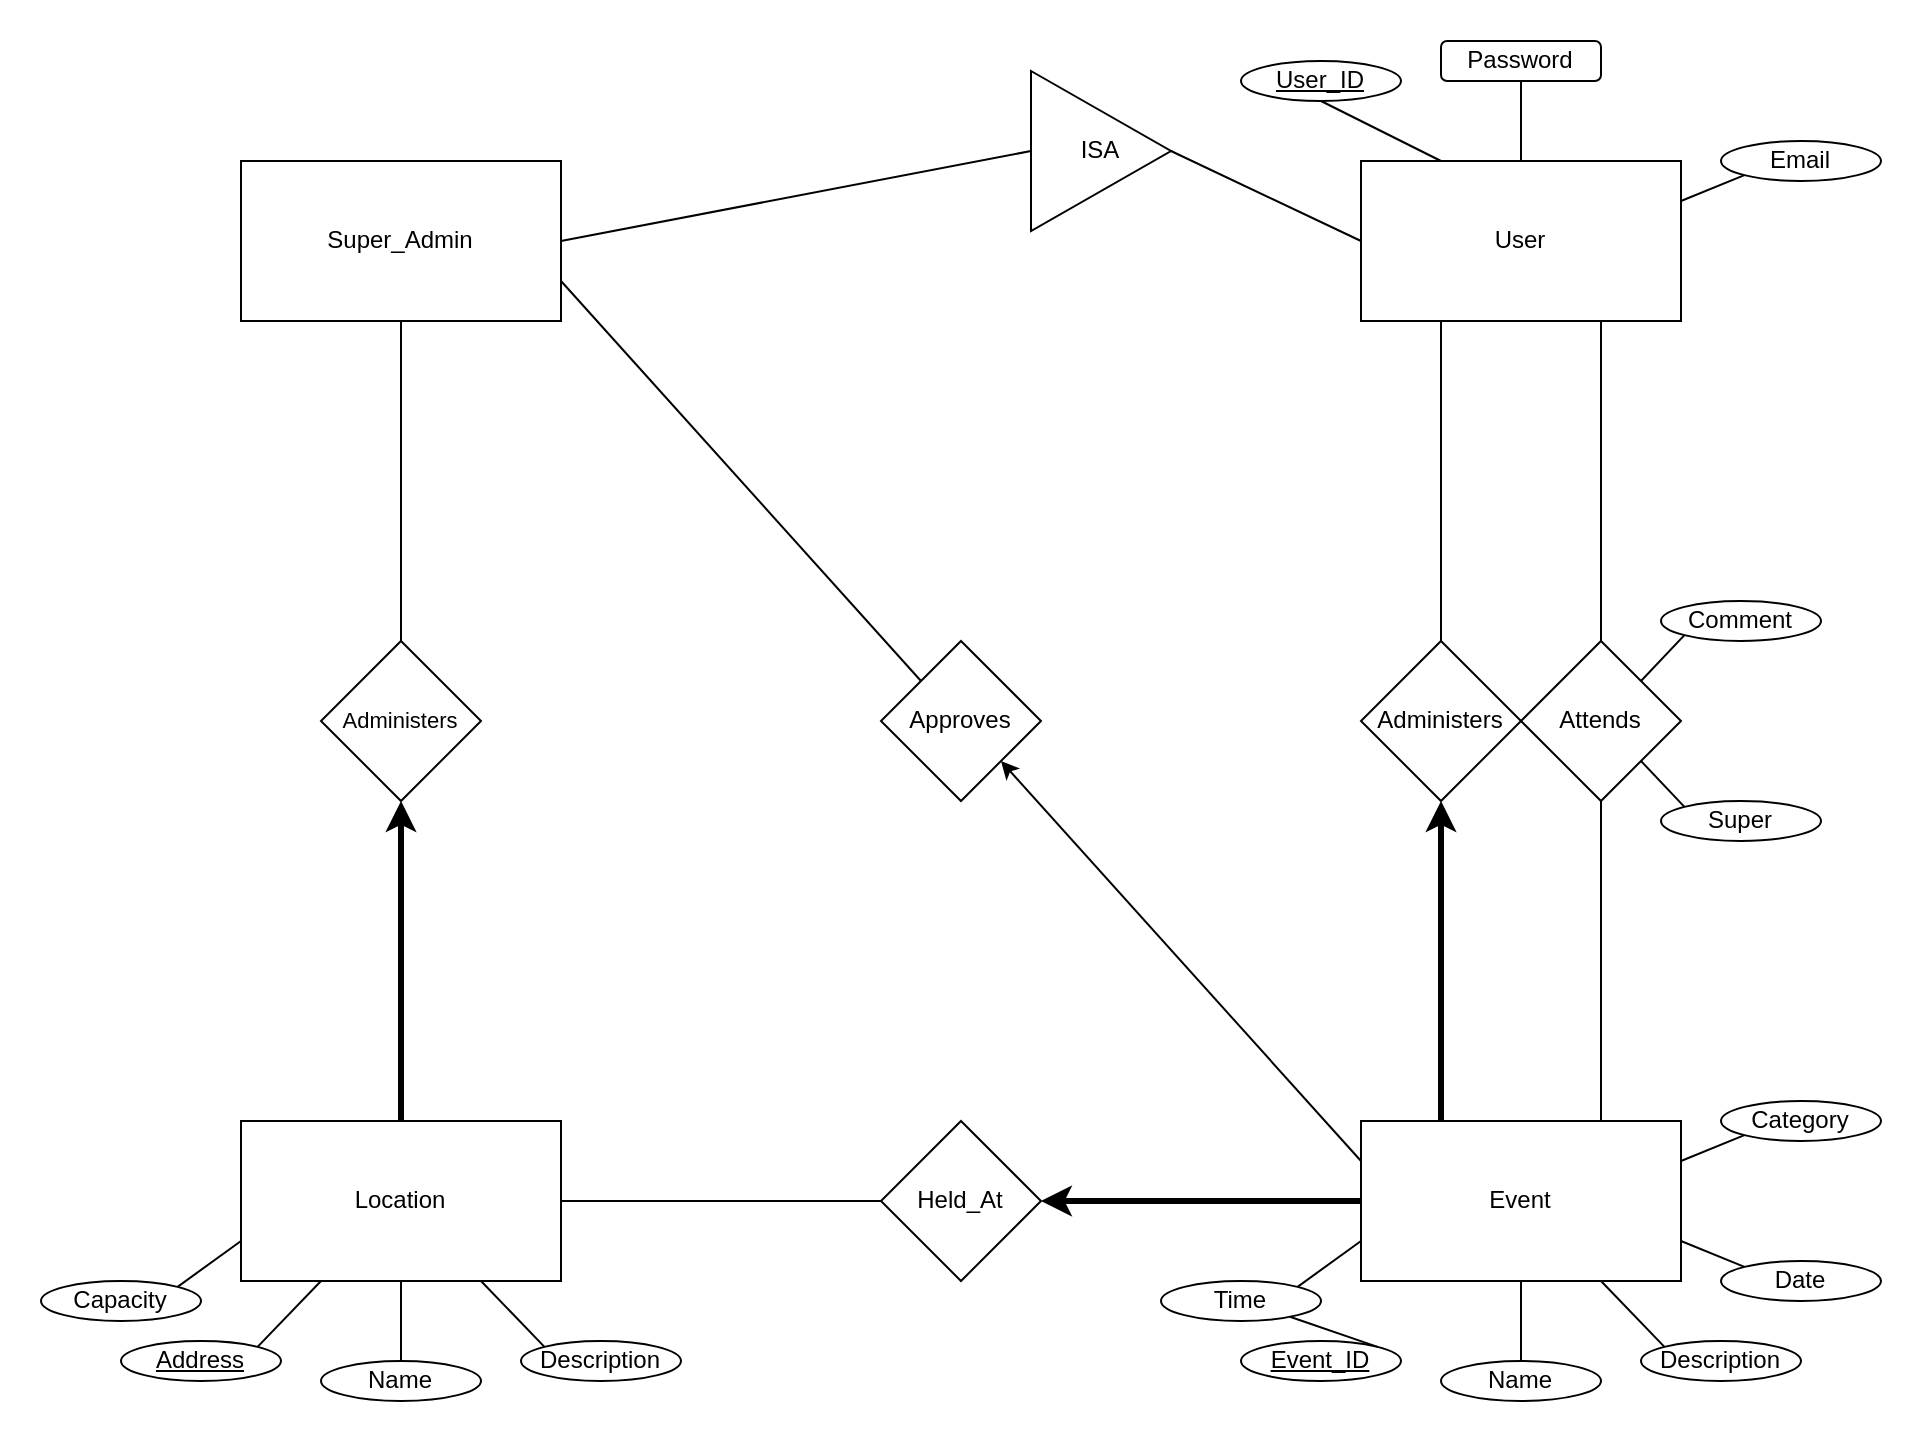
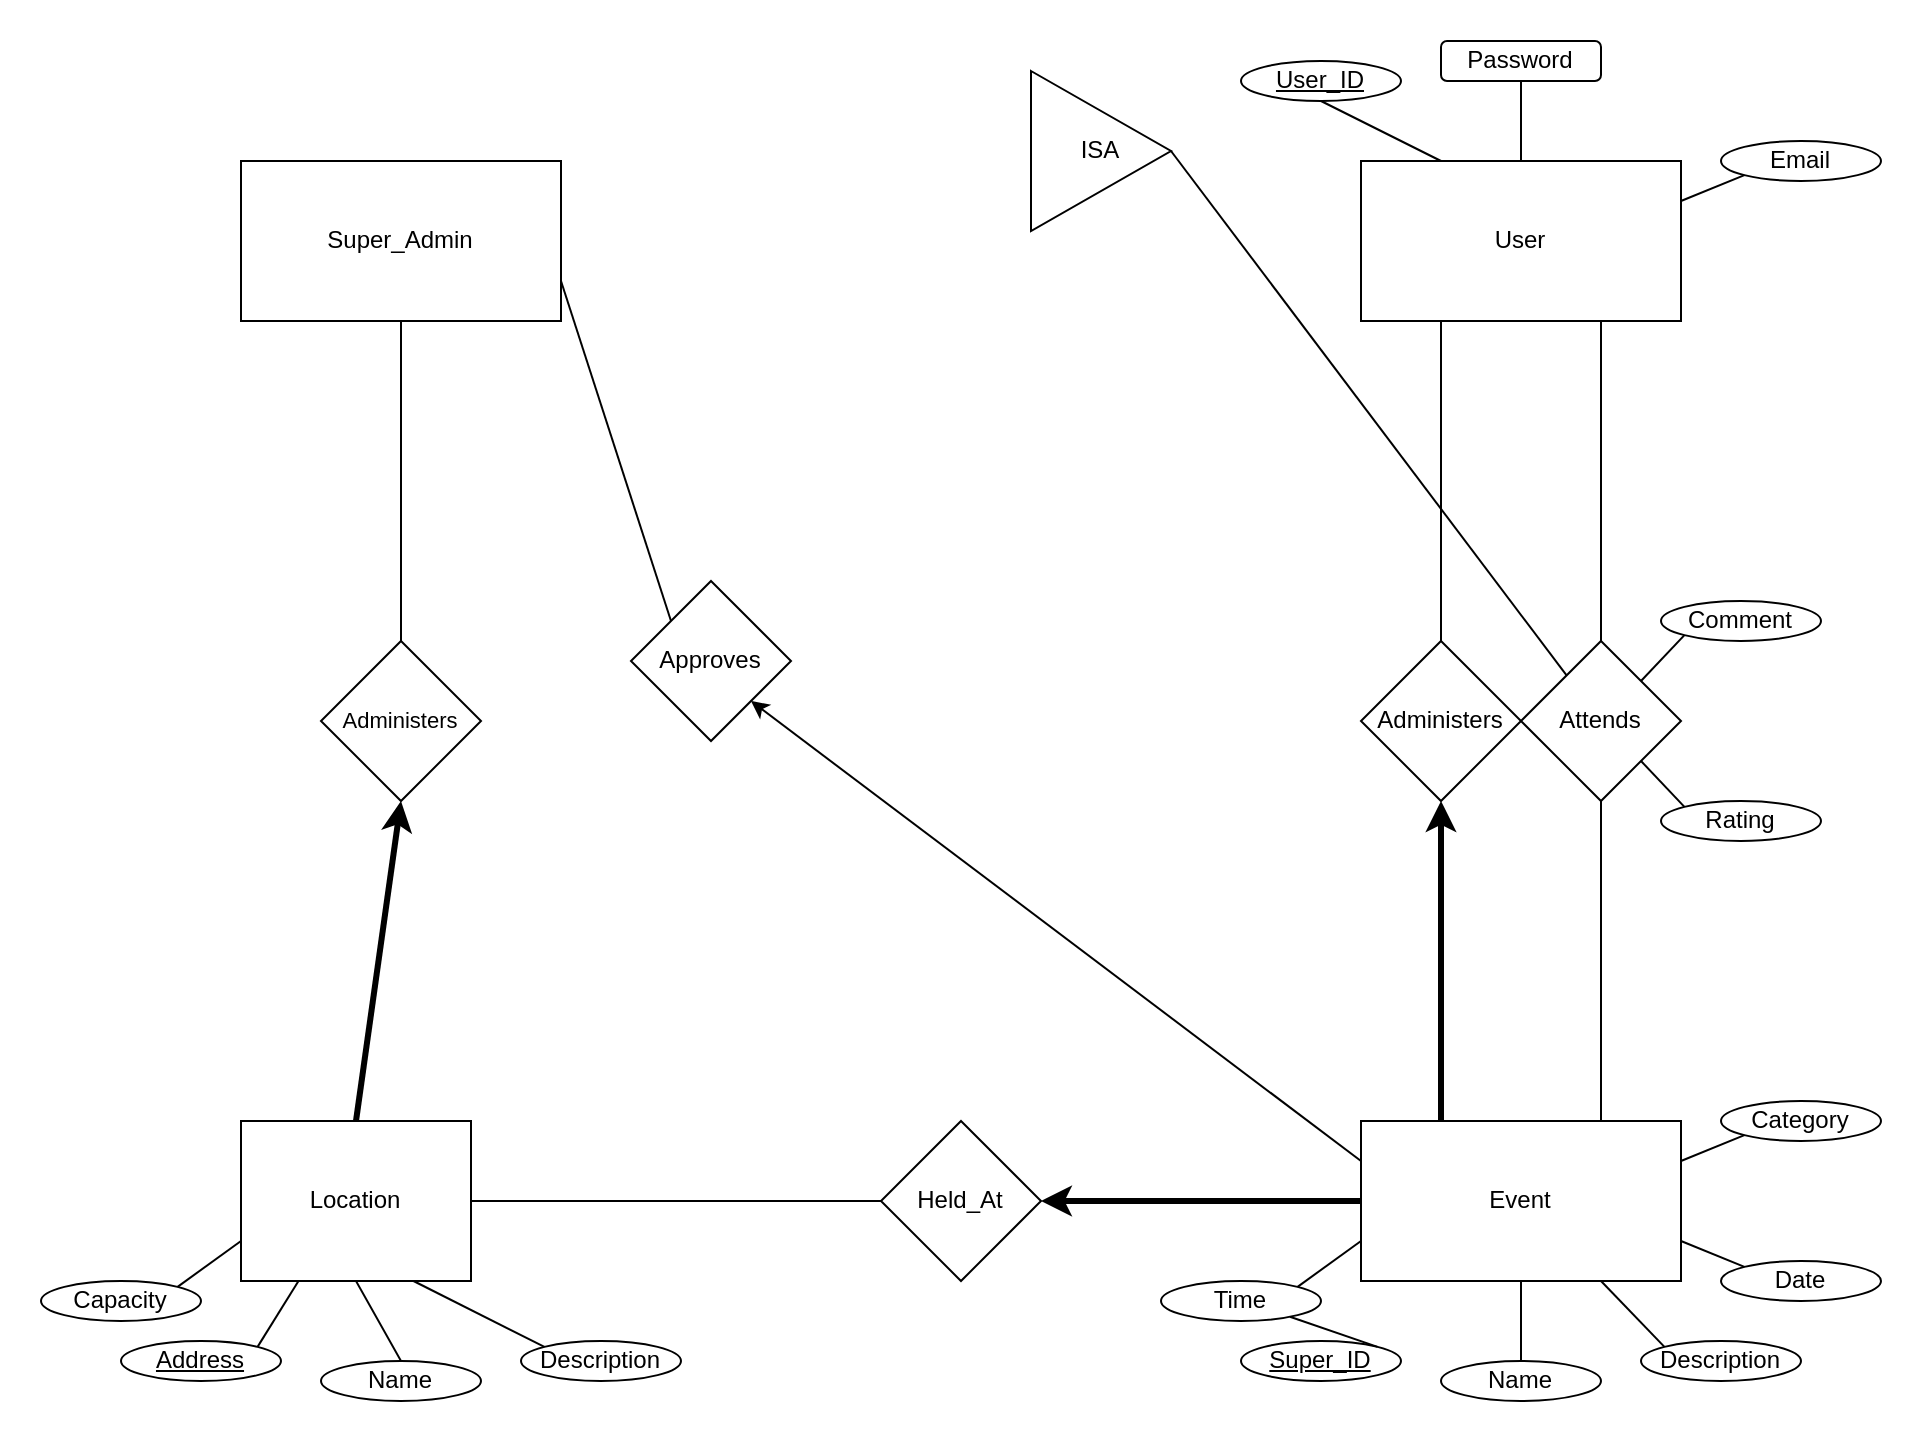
edge "ISA" -- "Super_Admin": removed
edge "ISA" -- "User": now "ISA" -- "Attends"
node "Approves": moved (961, 721) -> (711, 661)
node "Super": label "Super" -> "Rating"
node "Location": size 320x160 -> 230x160
node "Event_ID": label "Event_ID" -> "Super_ID"
